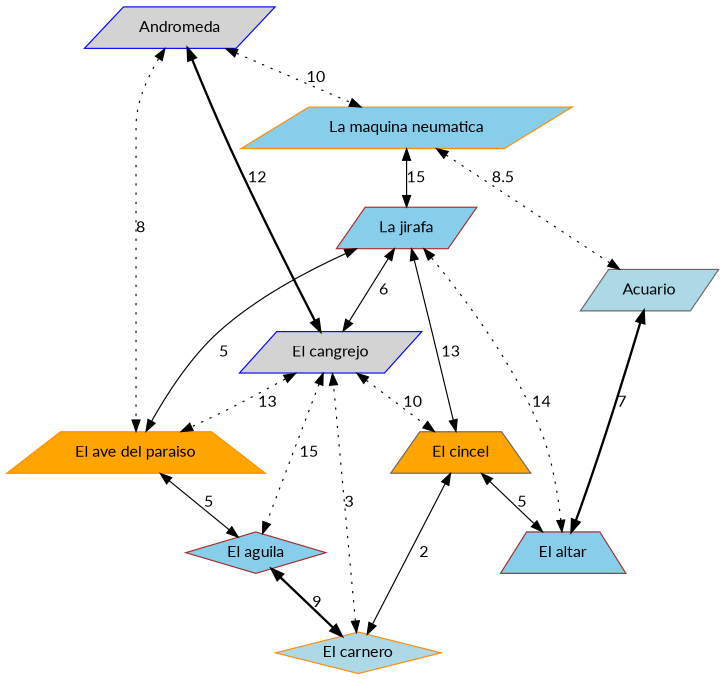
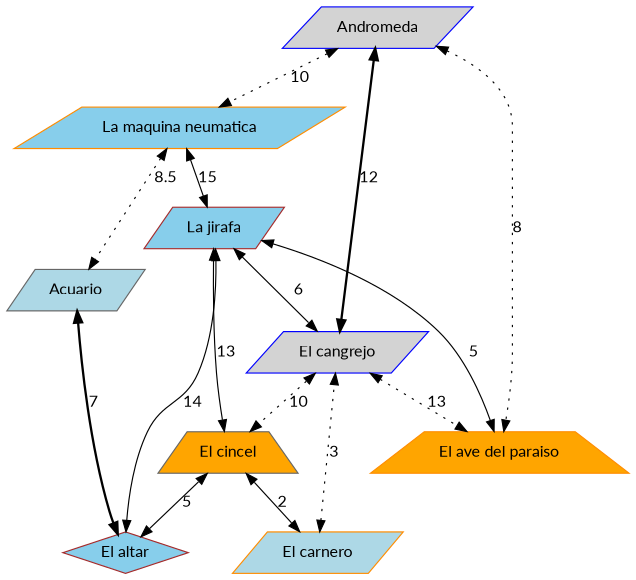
edge "La jirafa" -- "El altar": style dotted -> solid
node "El aguila": removed
node "El altar": shape trapezium -> diamond
node "El carnero": shape diamond -> parallelogram
